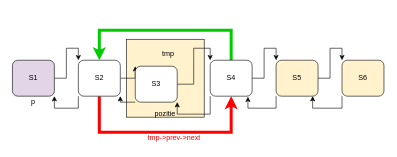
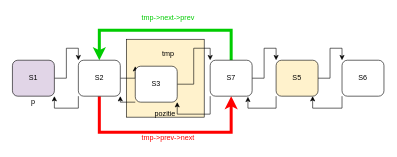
node "tmp->next->prev": added
node "S4": label "S4" -> "S7"
node "S6": fillcolor #fff2cc -> #ffffff
node "tmp->prev->next": moved (174, 138) -> (168, 138)
